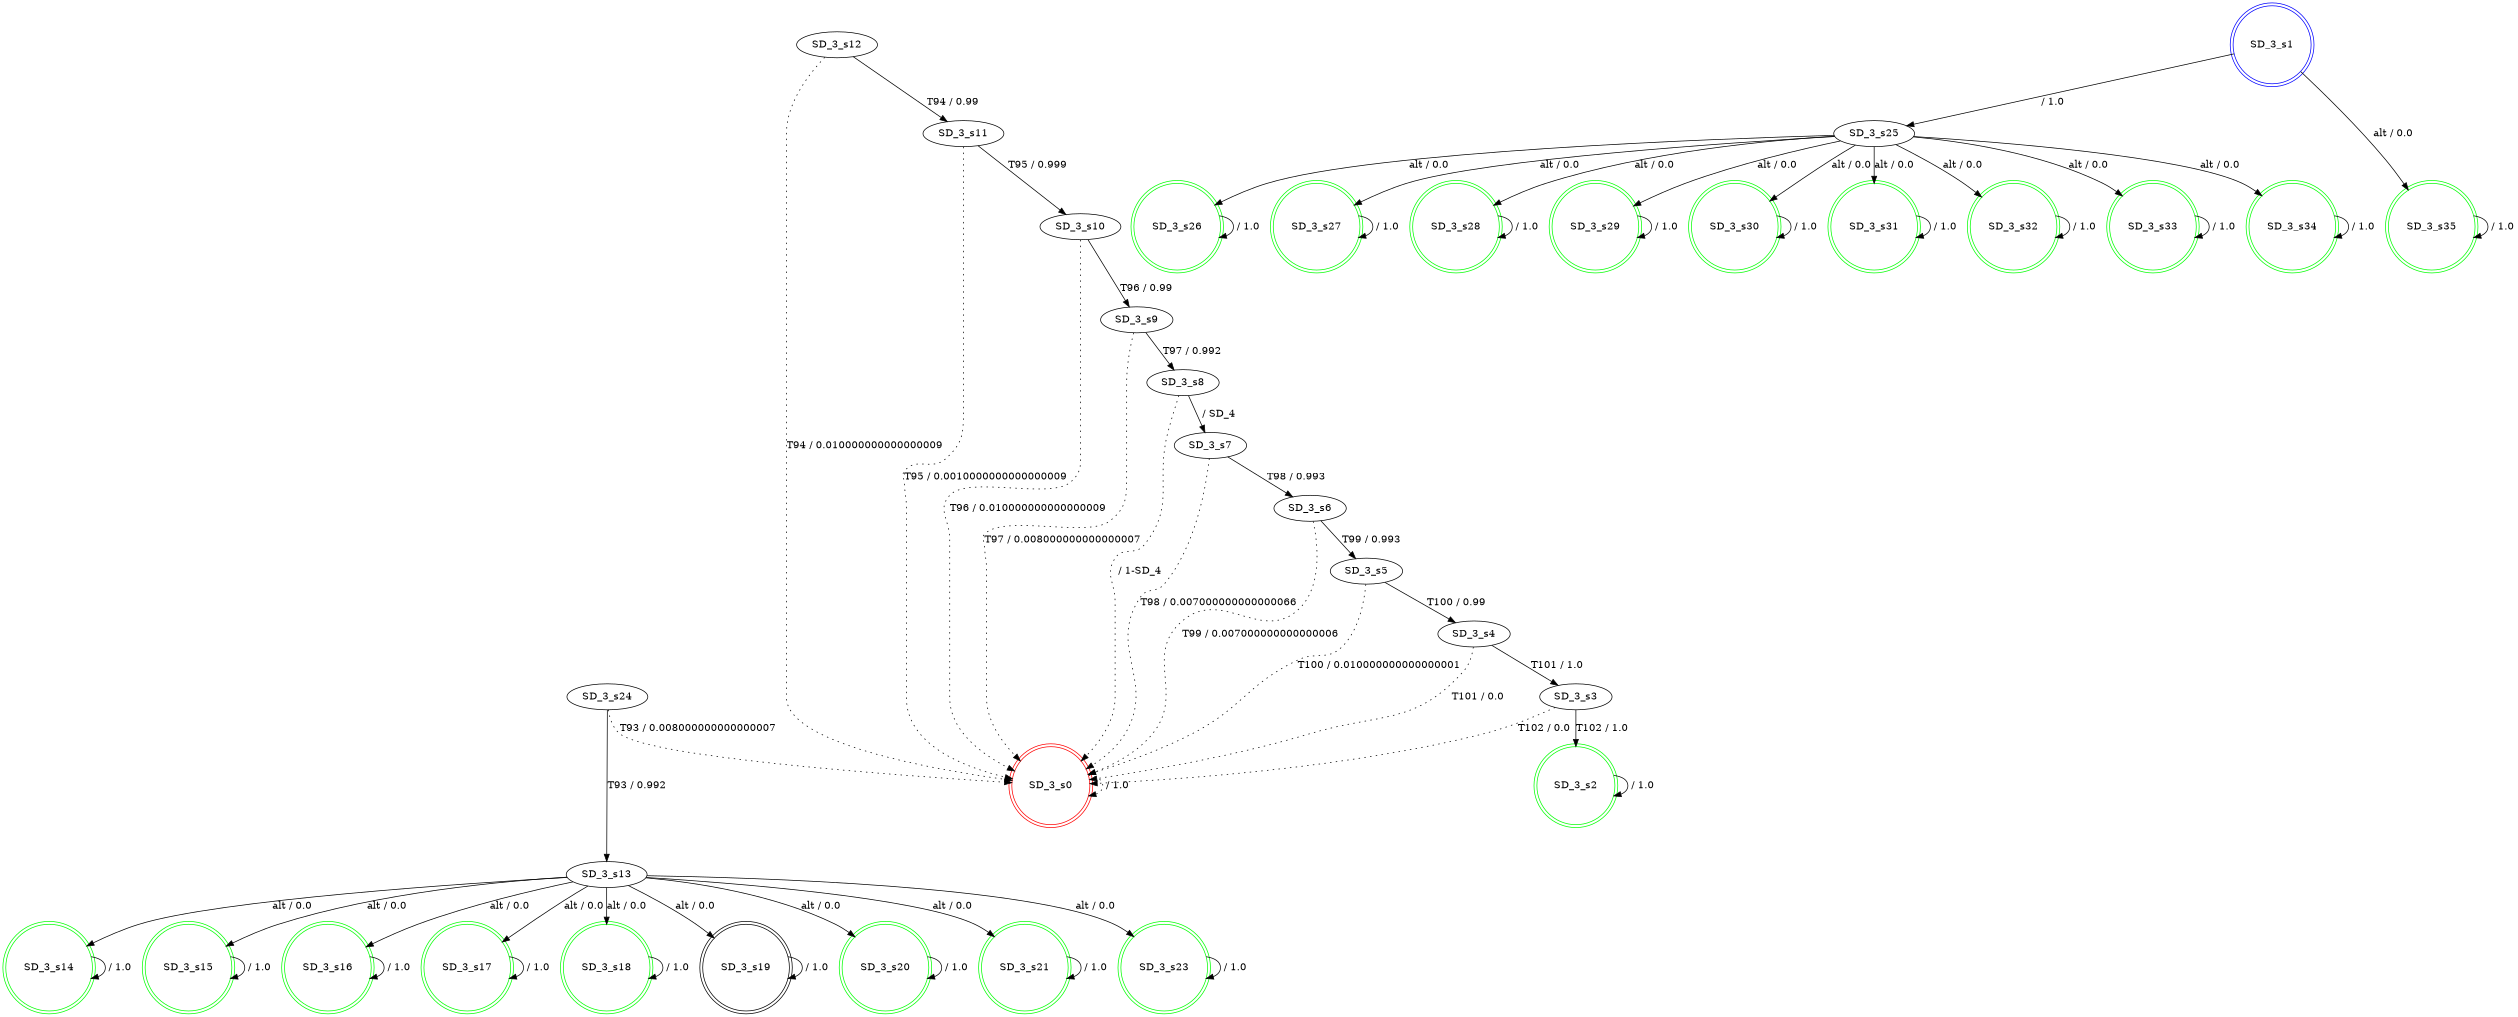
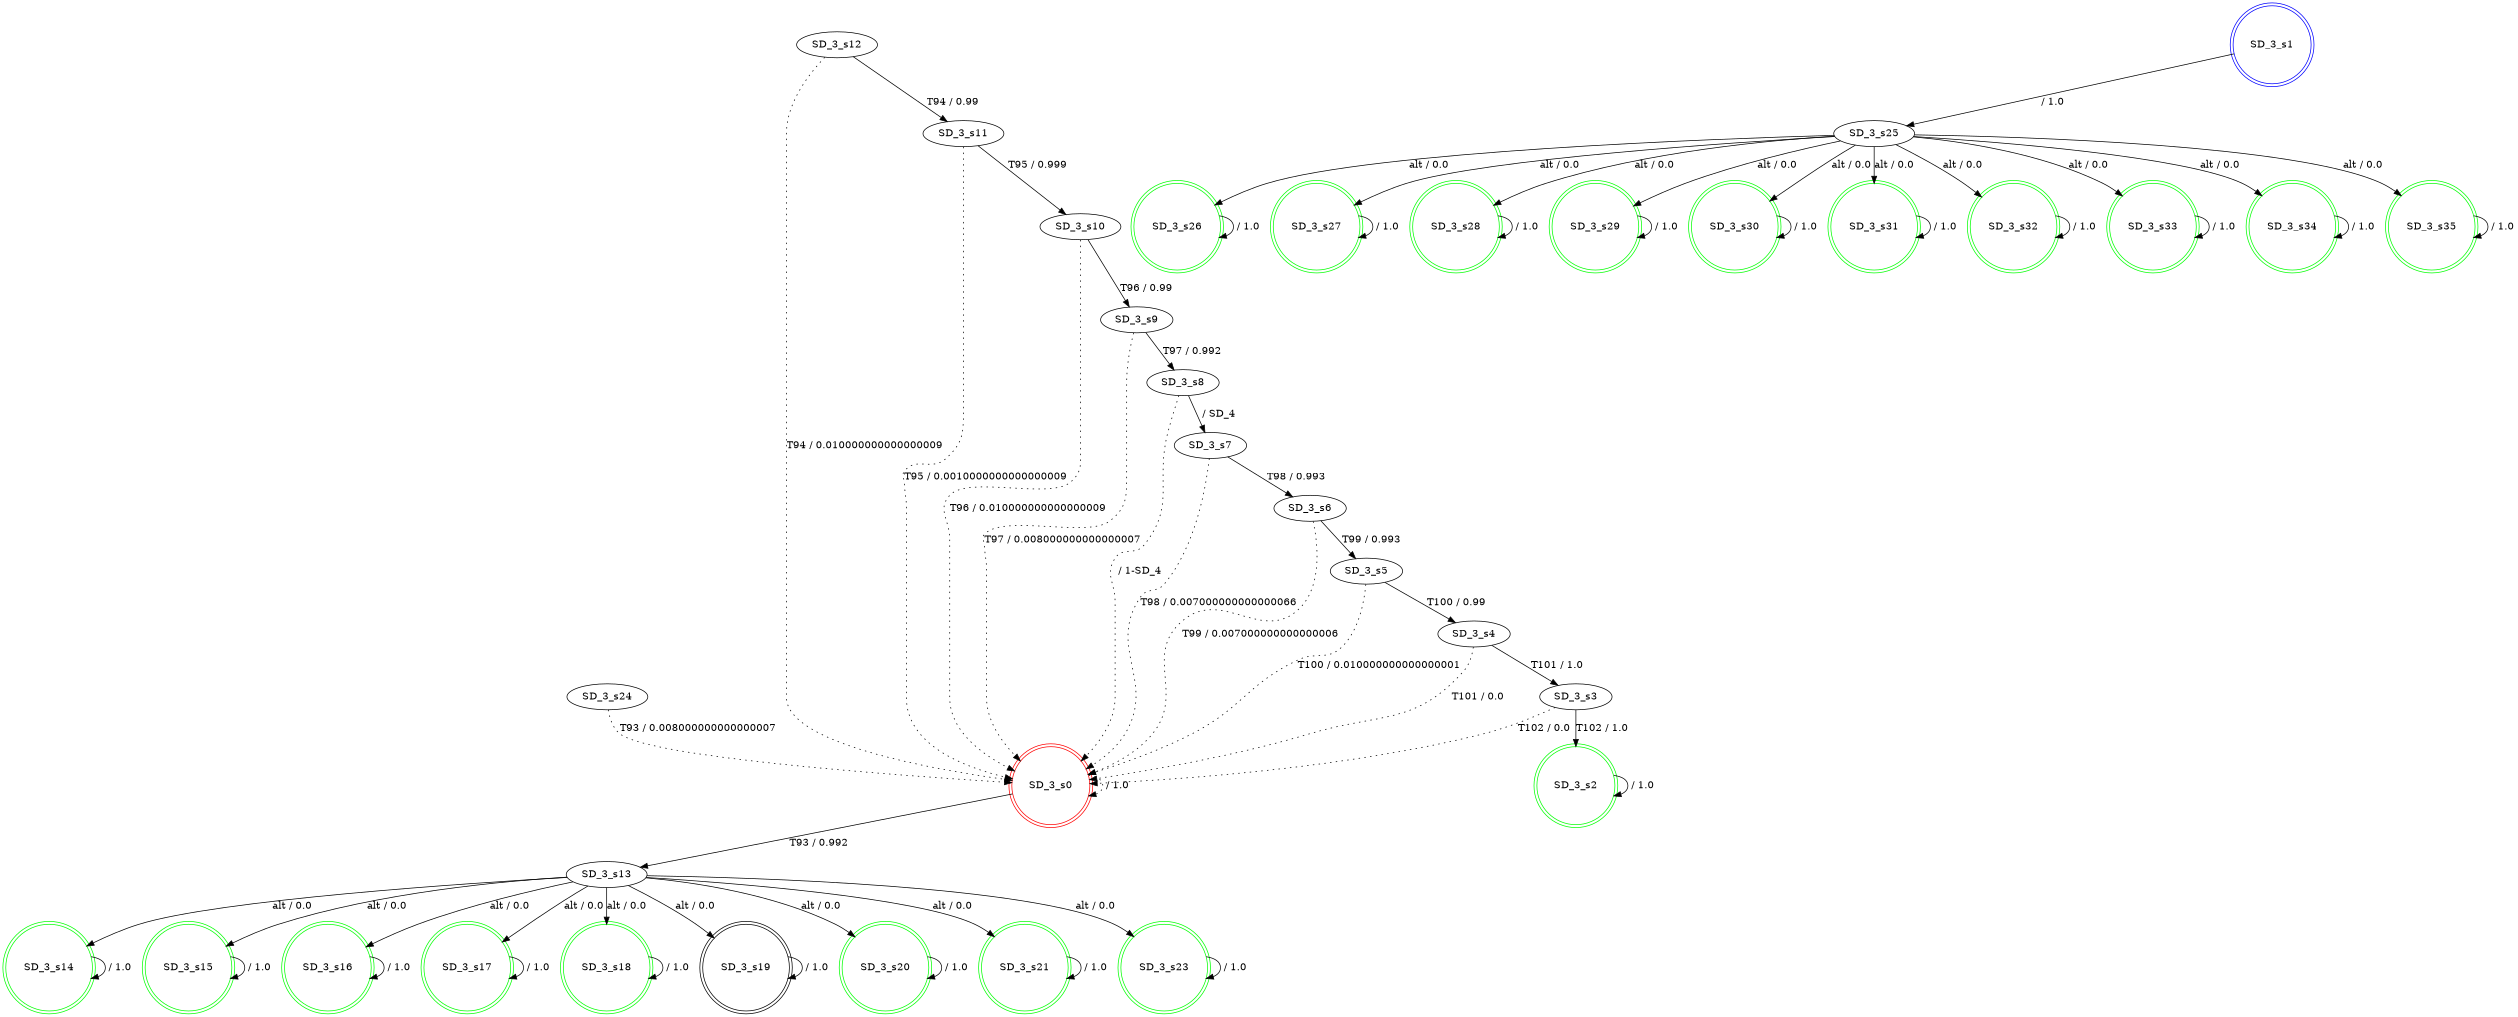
edge "SD_3_s1" -> "SD_3_s35": now "SD_3_s25" -> "SD_3_s35"
edge "SD_3_s24" -> "SD_3_s13": now "SD_3_s0" -> "SD_3_s13"
